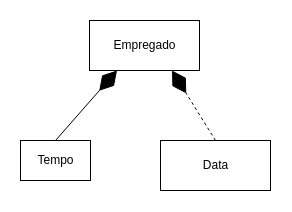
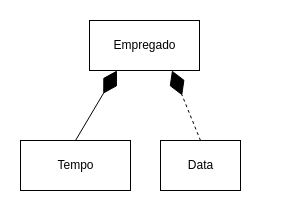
node "Tempo": size 70x40 -> 110x50
node "Data": size 110x50 -> 80x50
